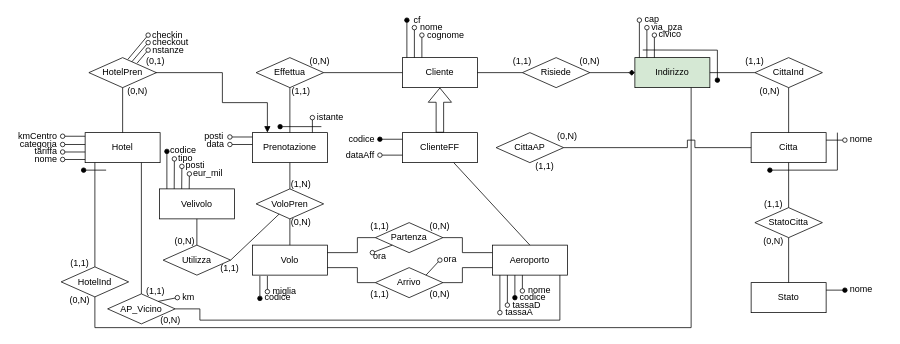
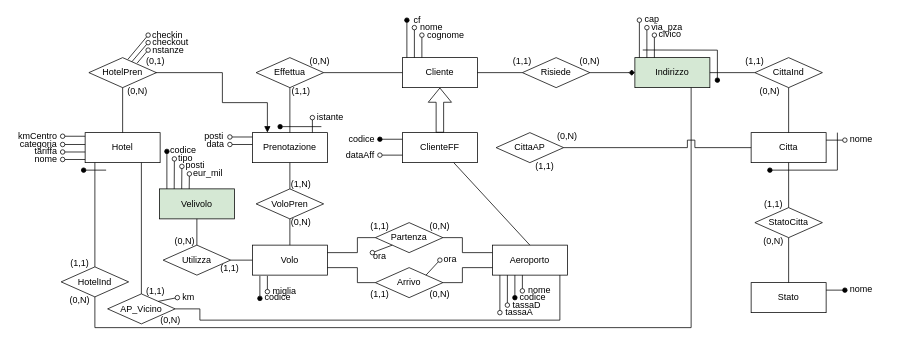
node "Velivolo": fillcolor #ffffff -> #d5e8d4
edge "VoloPren" -- "Utilizza": now "Volo" -- "Utilizza"
